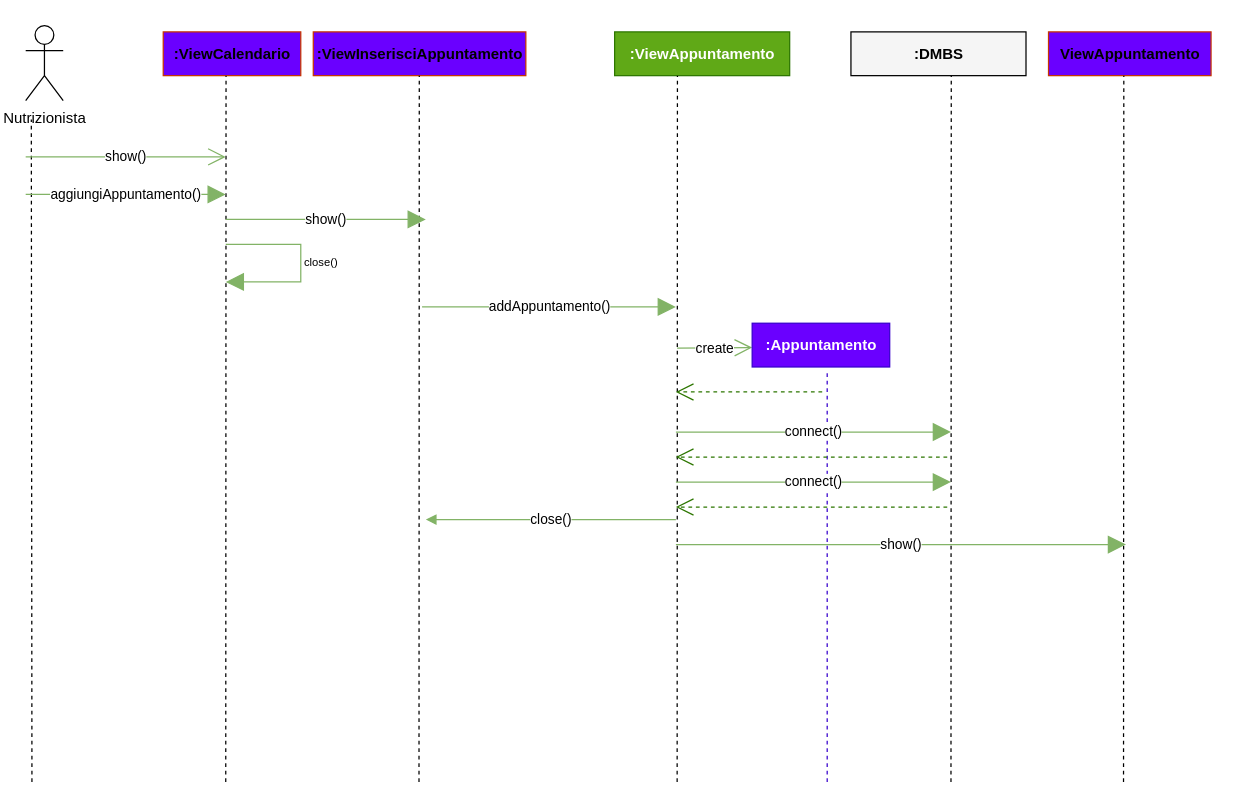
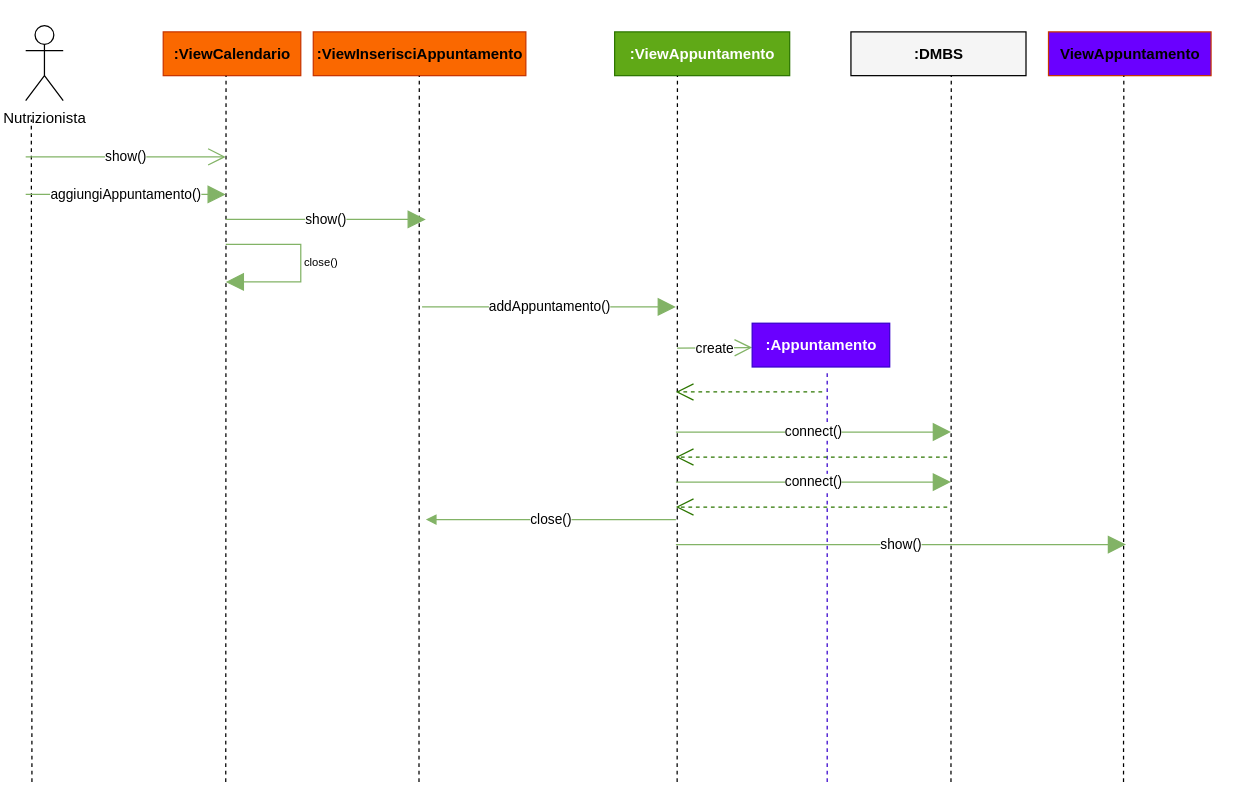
node ":ViewCalendario": fillcolor #6a00ff -> #fa6800
node ":ViewInserisciAppuntamento": fillcolor #6a00ff -> #fa6800
